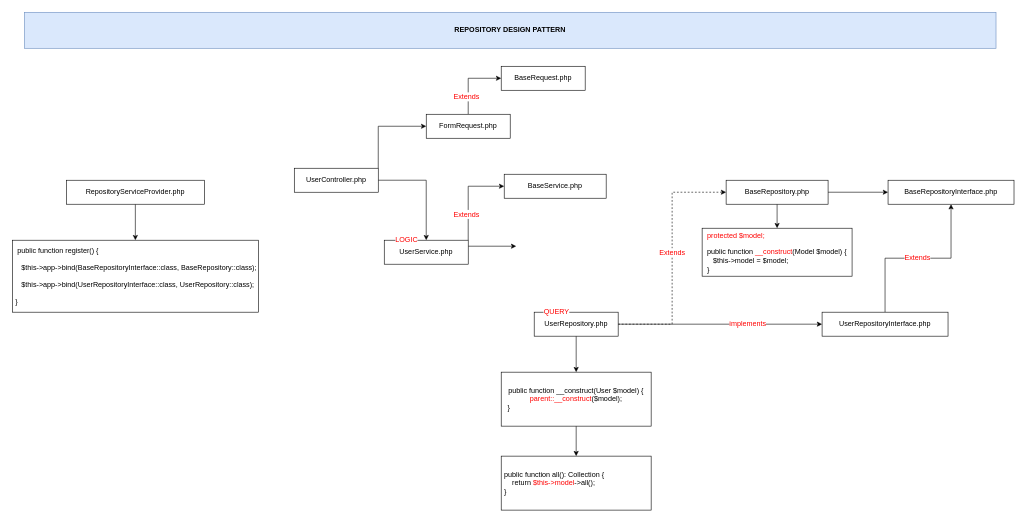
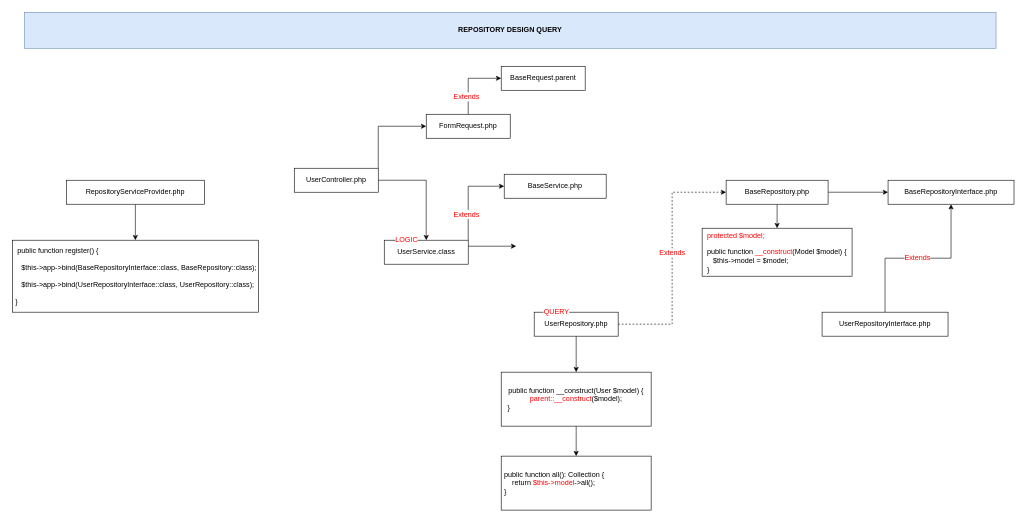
node "REPOSITORY DESIGN PATTERN": label "REPOSITORY DESIGN PATTERN" -> "REPOSITORY DESIGN QUERY"
node "BaseRequest.php": label "BaseRequest.php" -> "BaseRequest.parent"
node "UserService.php": label "UserService.php" -> "UserService.class"
edge "UserRepository.php" -> "UserRepositoryInterface.php": removed, label "implements"
